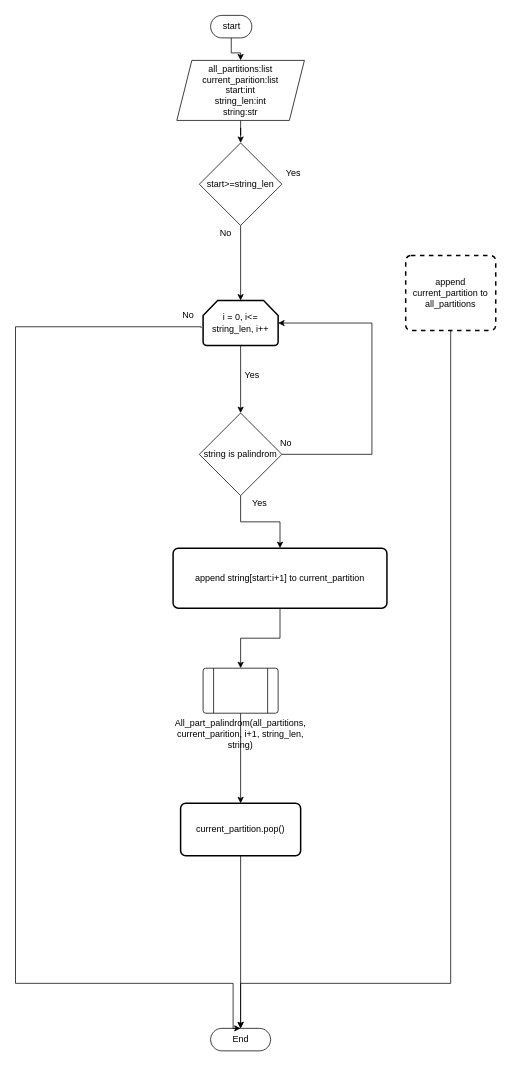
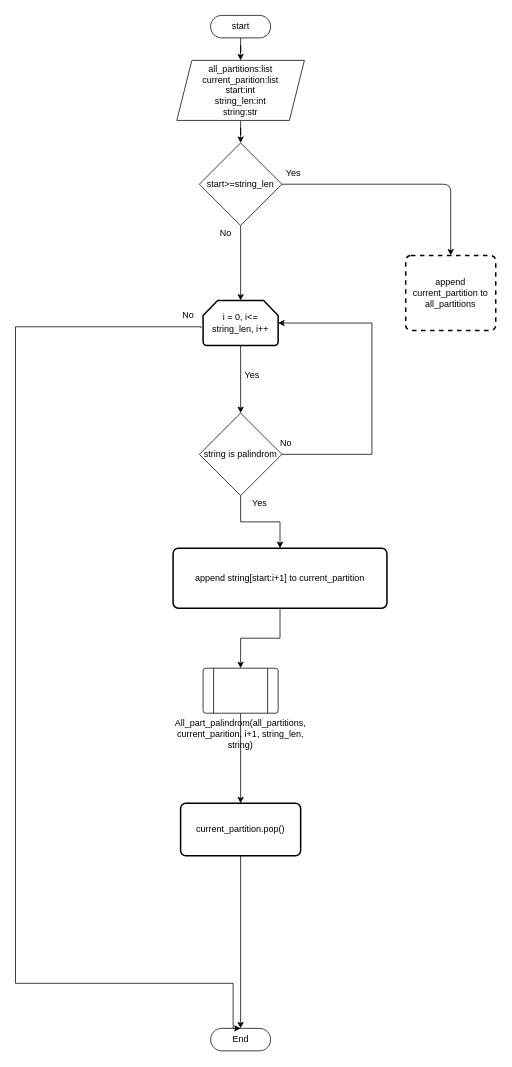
node "start": size 41x23 -> 60x23
edge "start>=string_len" -> "append current_partition to all_partitions": added
edge "append current_partition to all_partitions" -> "End": removed
